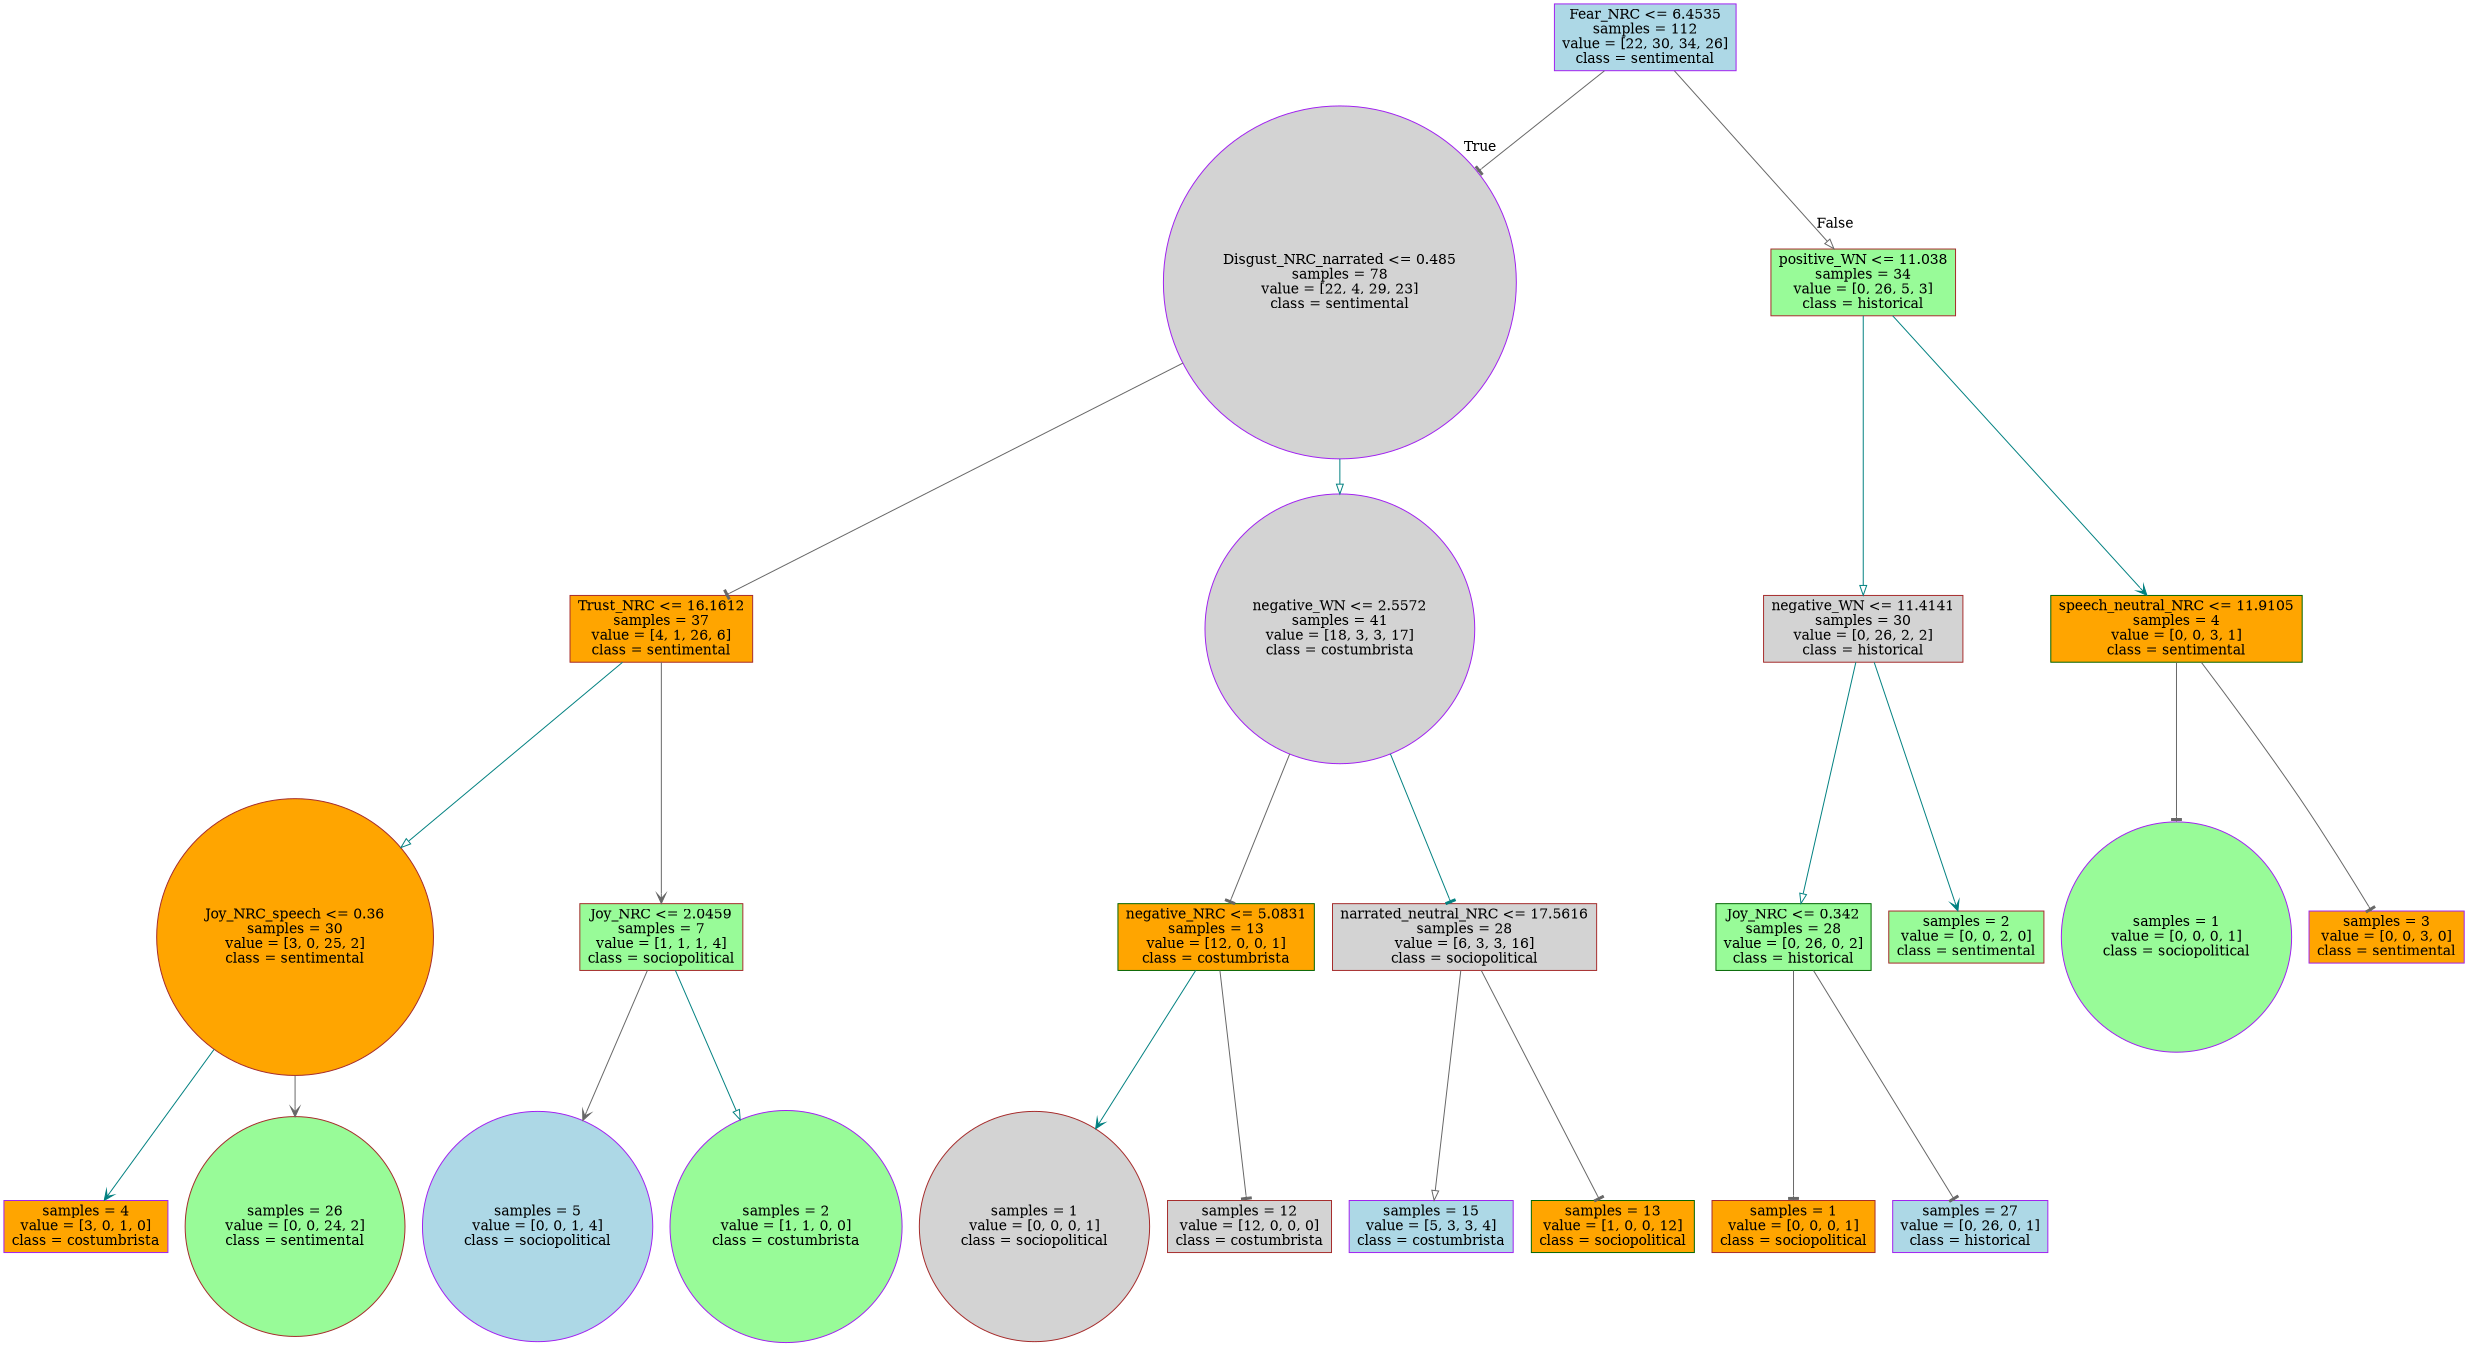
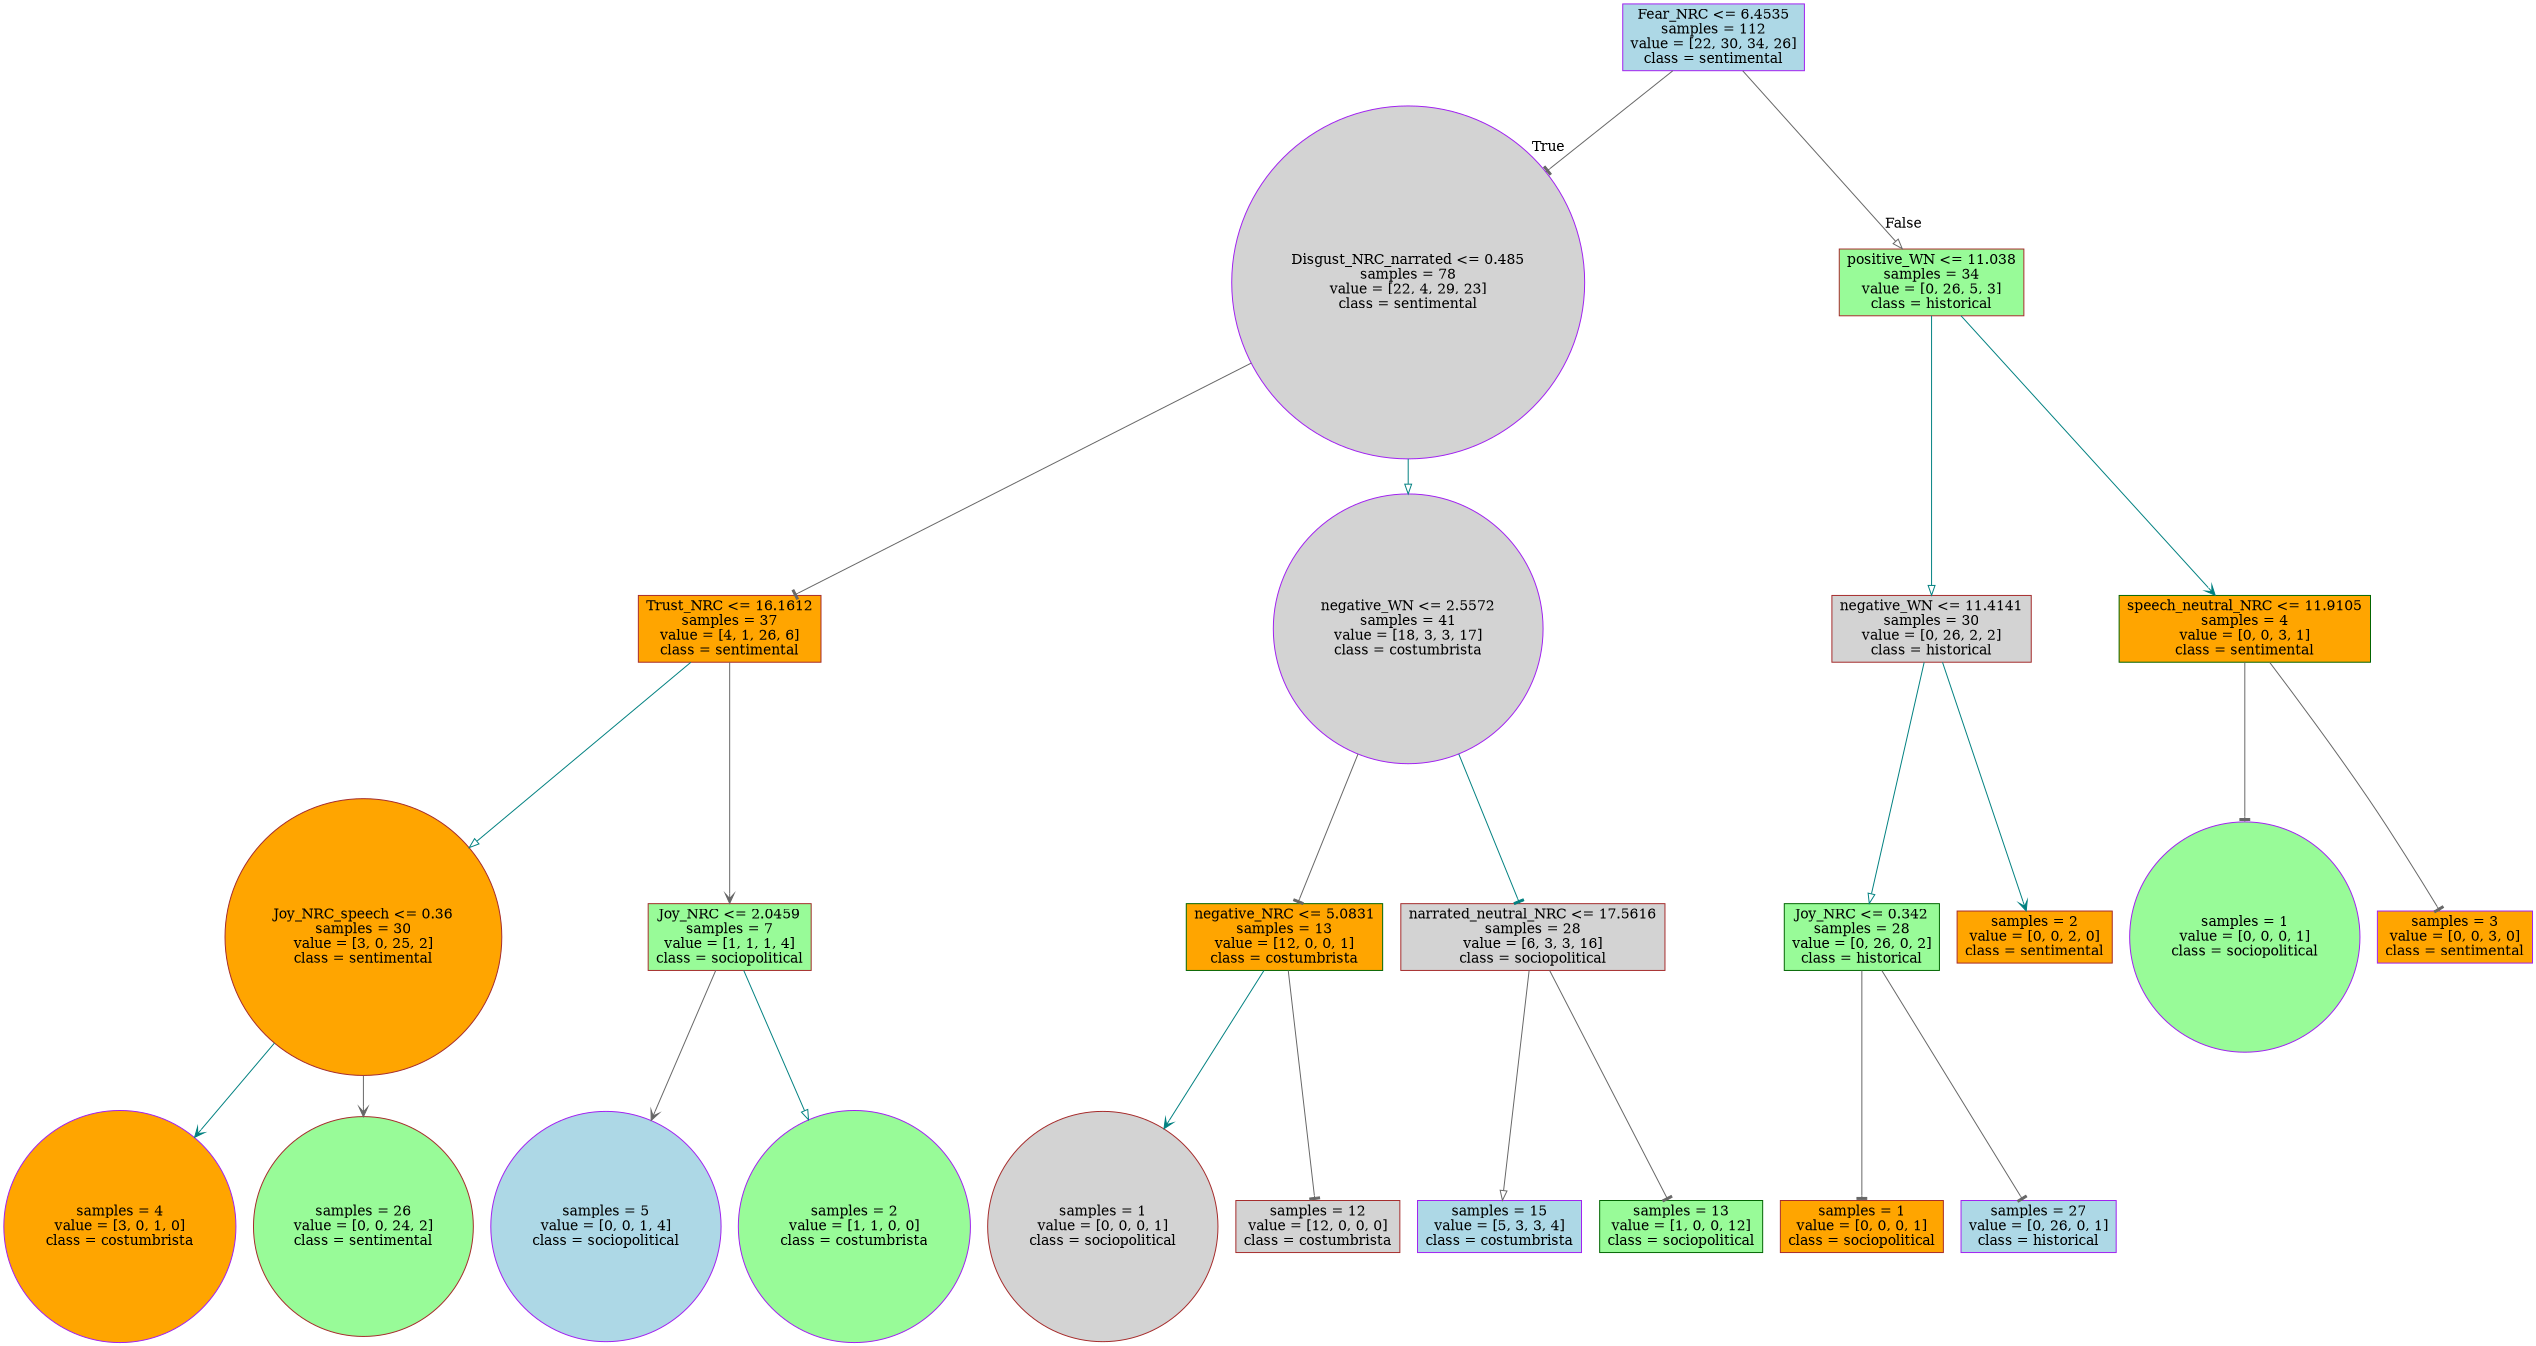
node "samples = 2 value = [0, 0, 2, 0] class = sentimental": fillcolor palegreen -> orange
node "samples = 4 value = [3, 0, 1, 0] class = costumbrista": shape box -> circle
node "samples = 13 value = [1, 0, 0, 12] class = sociopolitical": fillcolor orange -> palegreen
